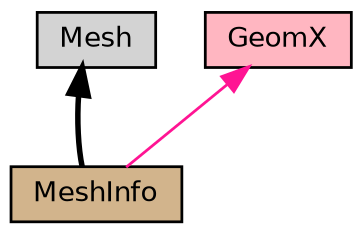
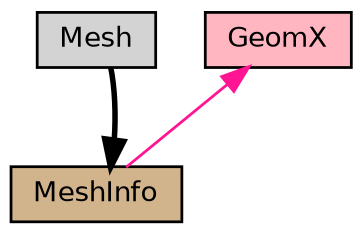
edge "MeshInfo" -> "Mesh": reversed
